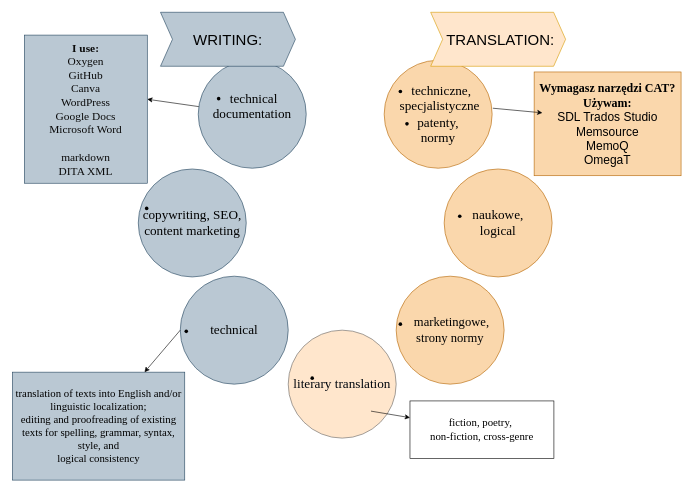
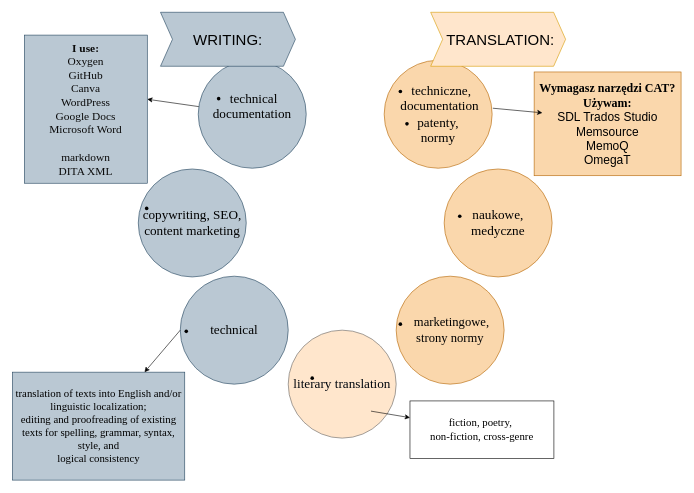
node "techniczne, specjalistyczne patenty, normy": label "techniczne, specjalistyczne patenty, normy" -> "techniczne, documentation patenty, normy"
node "naukowe, logical": label "naukowe, logical" -> "naukowe, medyczne"
